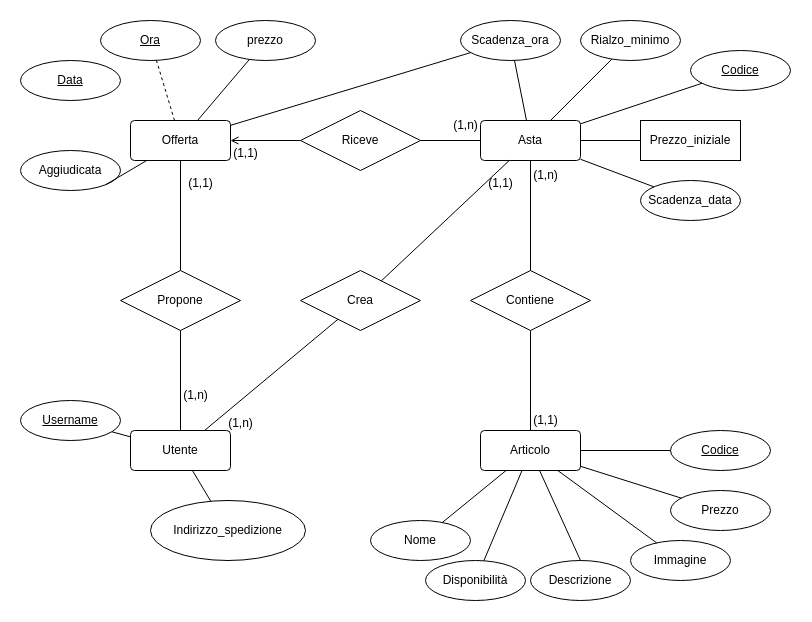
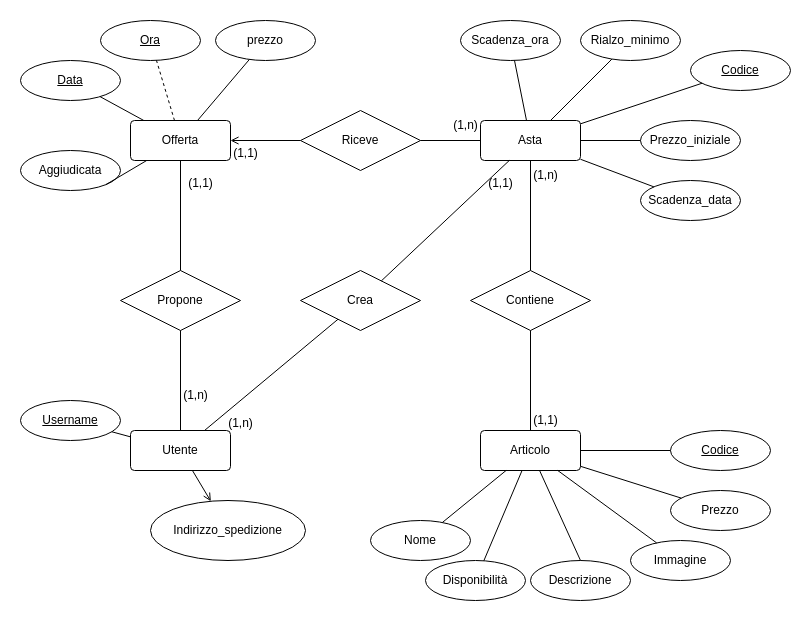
edge "Scadenza_ora" -- "Offerta": now "Data" -- "Offerta"
node "Prezzo_iniziale": shape rectangle -> ellipse
edge "Utente" -- "Indirizzo_spedizione": arrowhead none -> open
